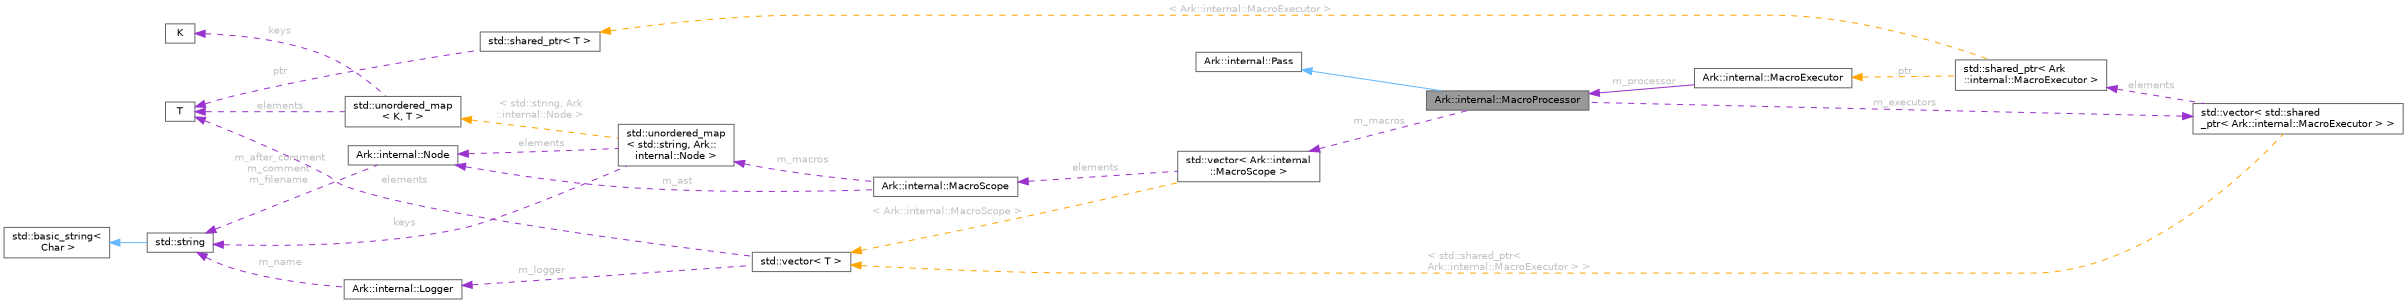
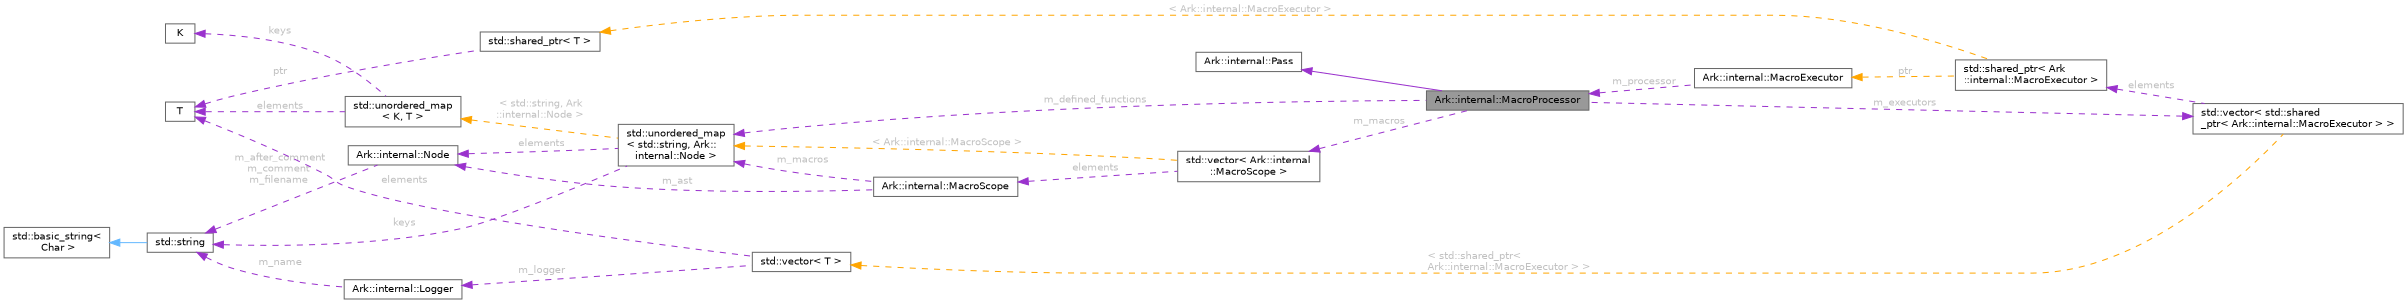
edge "Ark::internal::MacroProcessor" -> "Ark::internal::Pass": color steelblue1 -> darkorchid3
edge "Ark::internal::MacroExecutor" -> "Ark::internal::MacroProcessor": style solid -> dashed
edge "Ark::internal::MacroProcessor" -> "std::unordered_map < std::string, Ark:: internal::Node >": added, label "m_defined_functions"
edge "std::vector< Ark::internal ::MacroScope >" -> "std::vector< T >": now "std::vector< Ark::internal ::MacroScope >" -> "std::unordered_map < std::string, Ark:: internal::Node >"
